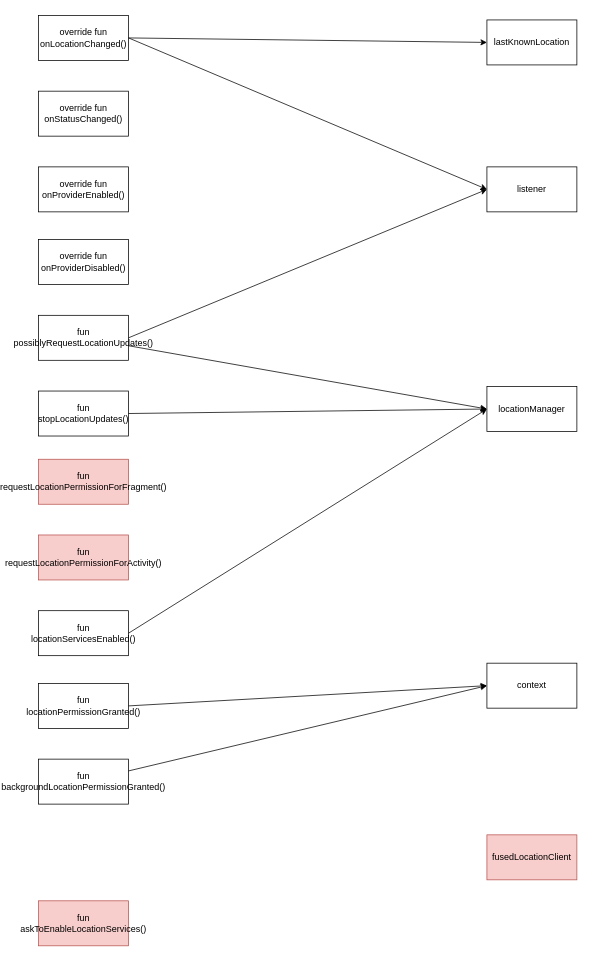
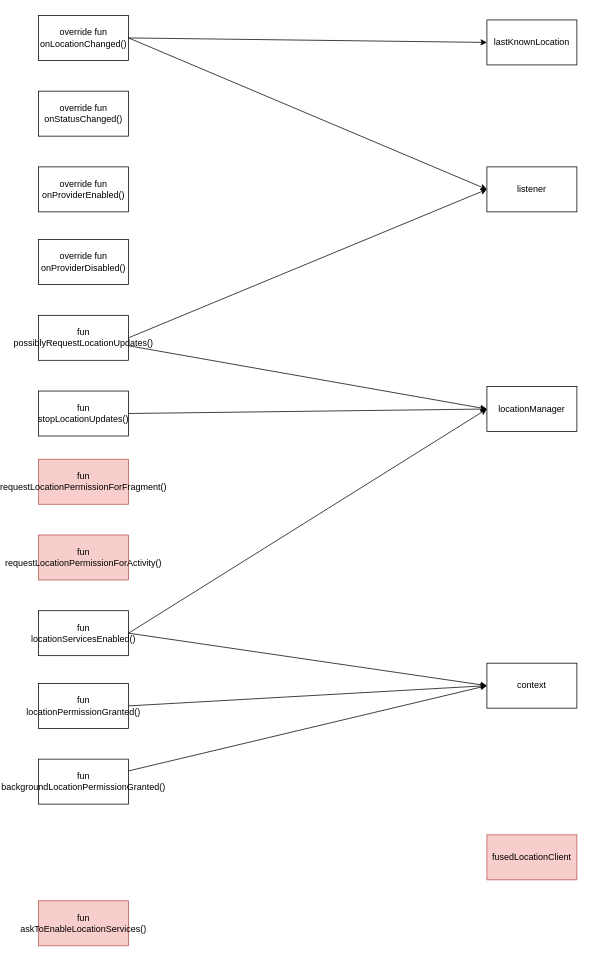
edge "fun locationServicesEnabled()" -> "context": added
